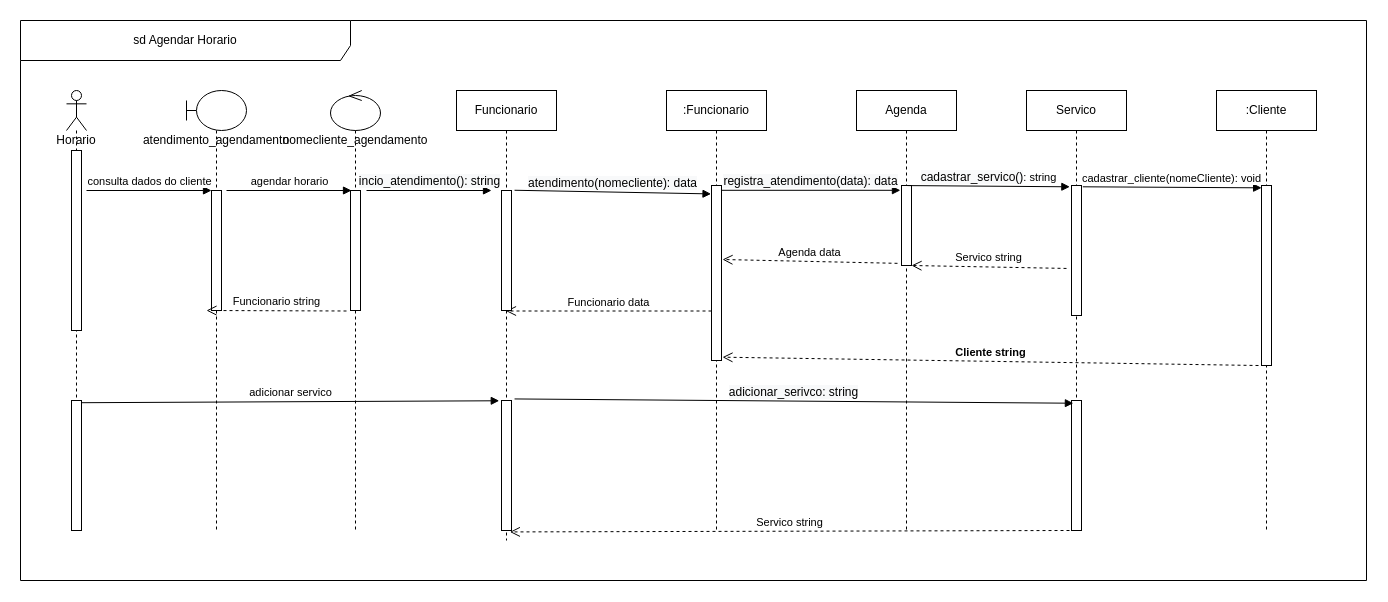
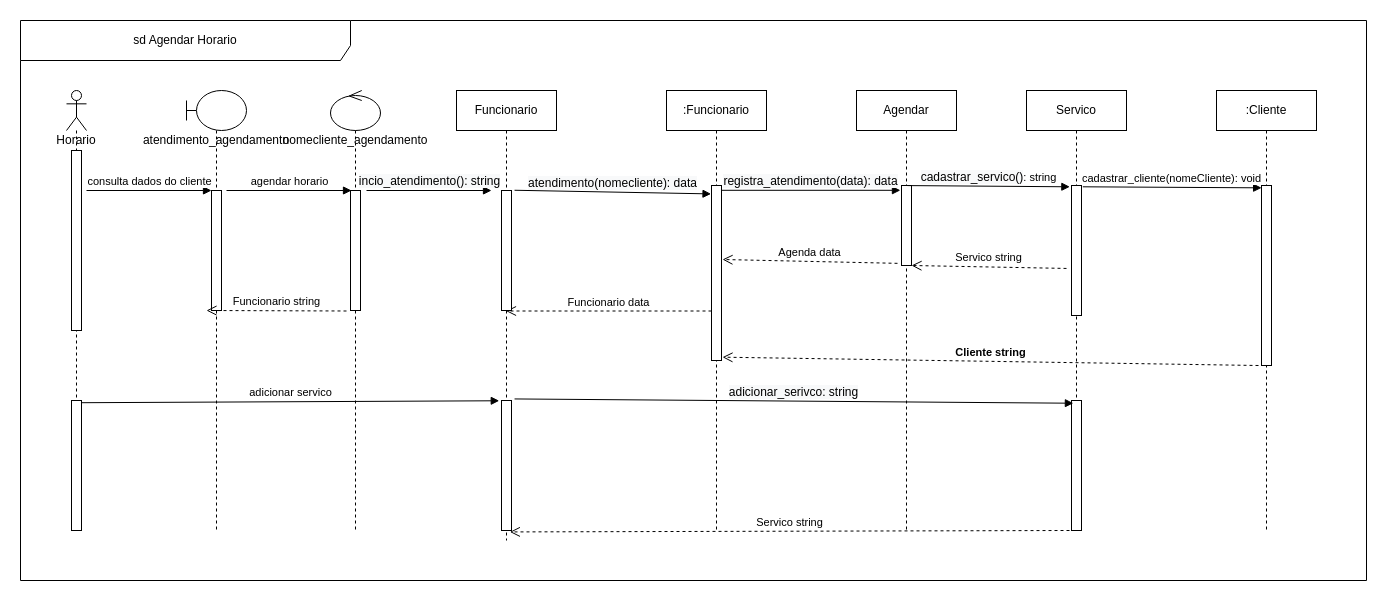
node "Agenda": label "Agenda" -> "Agendar"
